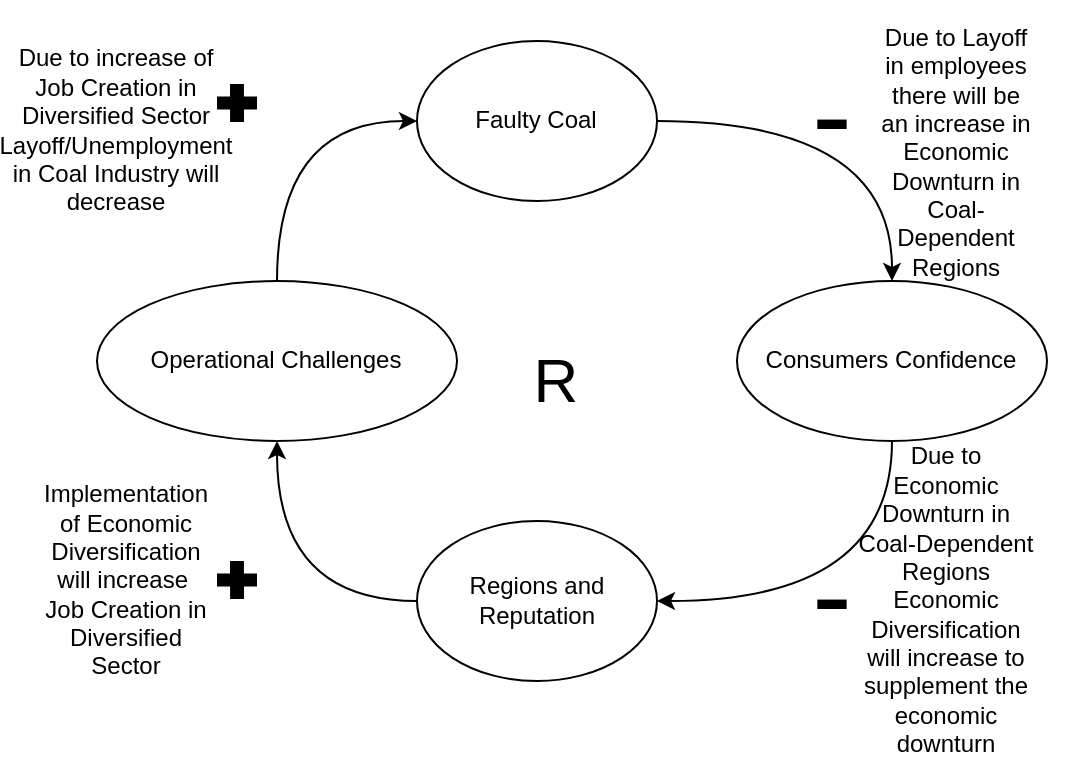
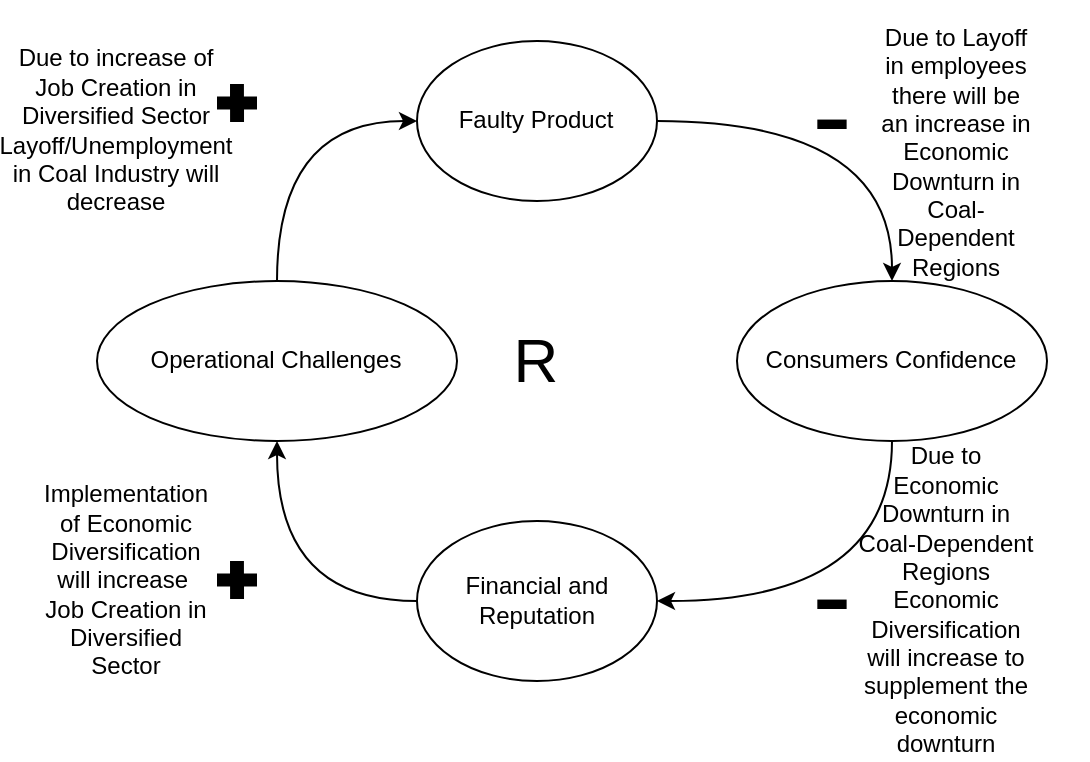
node "Faulty Coal": label "Faulty Coal" -> "Faulty Product"
node "R": moved (557, 381) -> (537, 361)
node "Regions and Reputation": label "Regions and Reputation" -> "Financial and Reputation"
